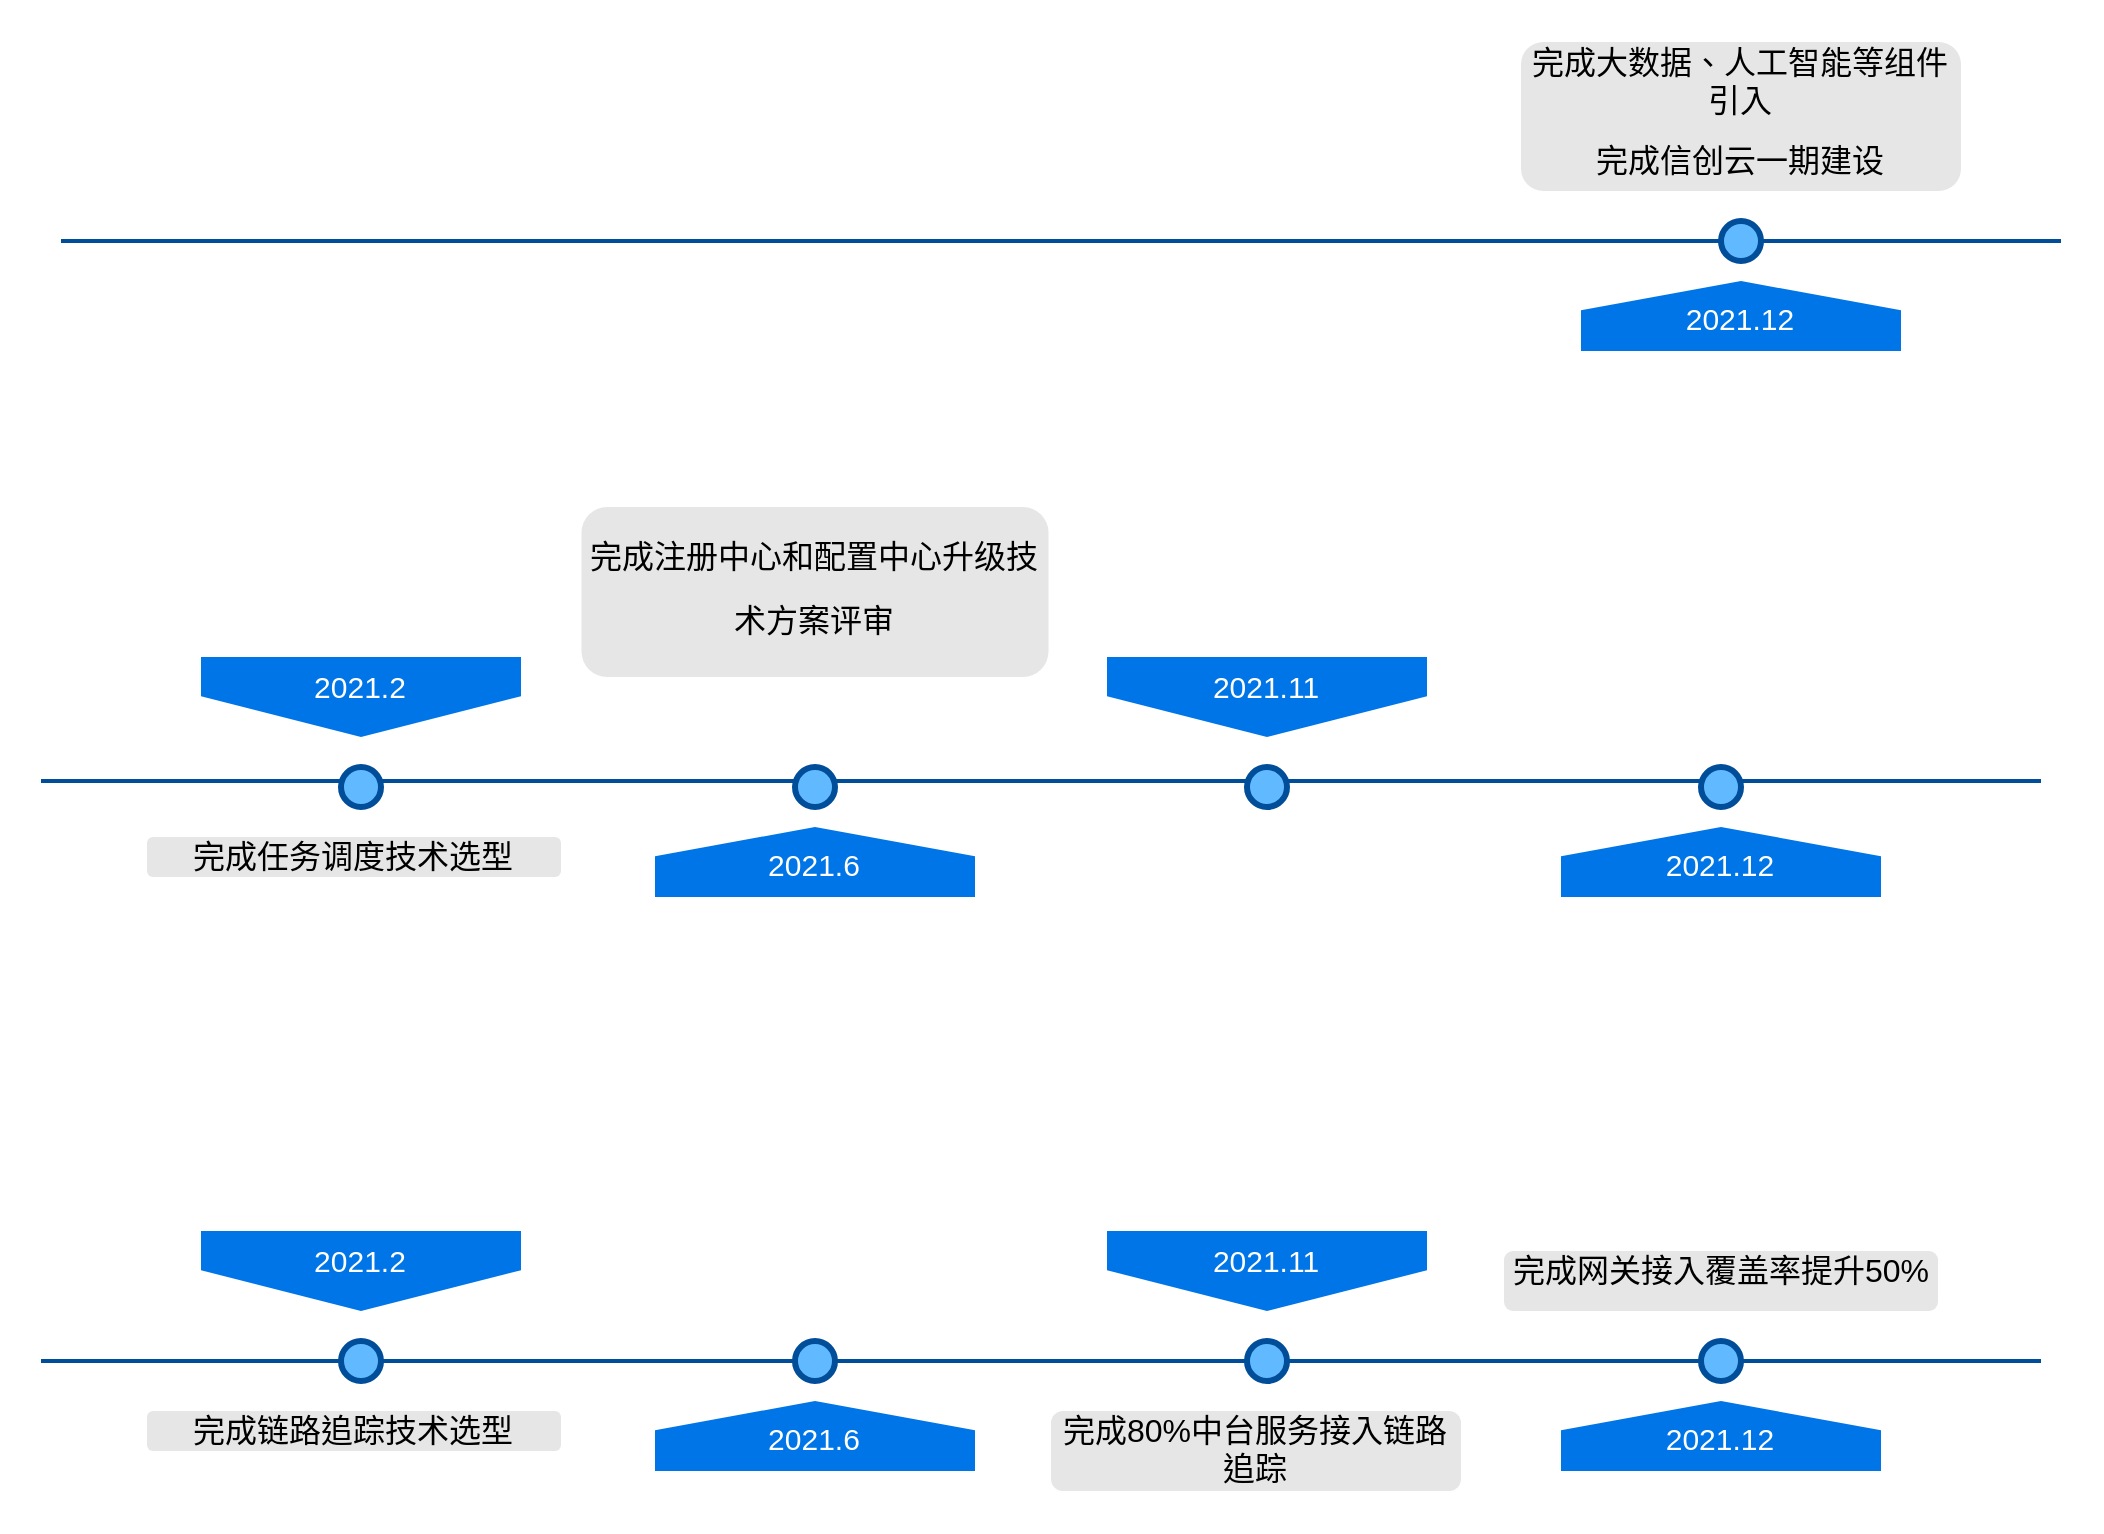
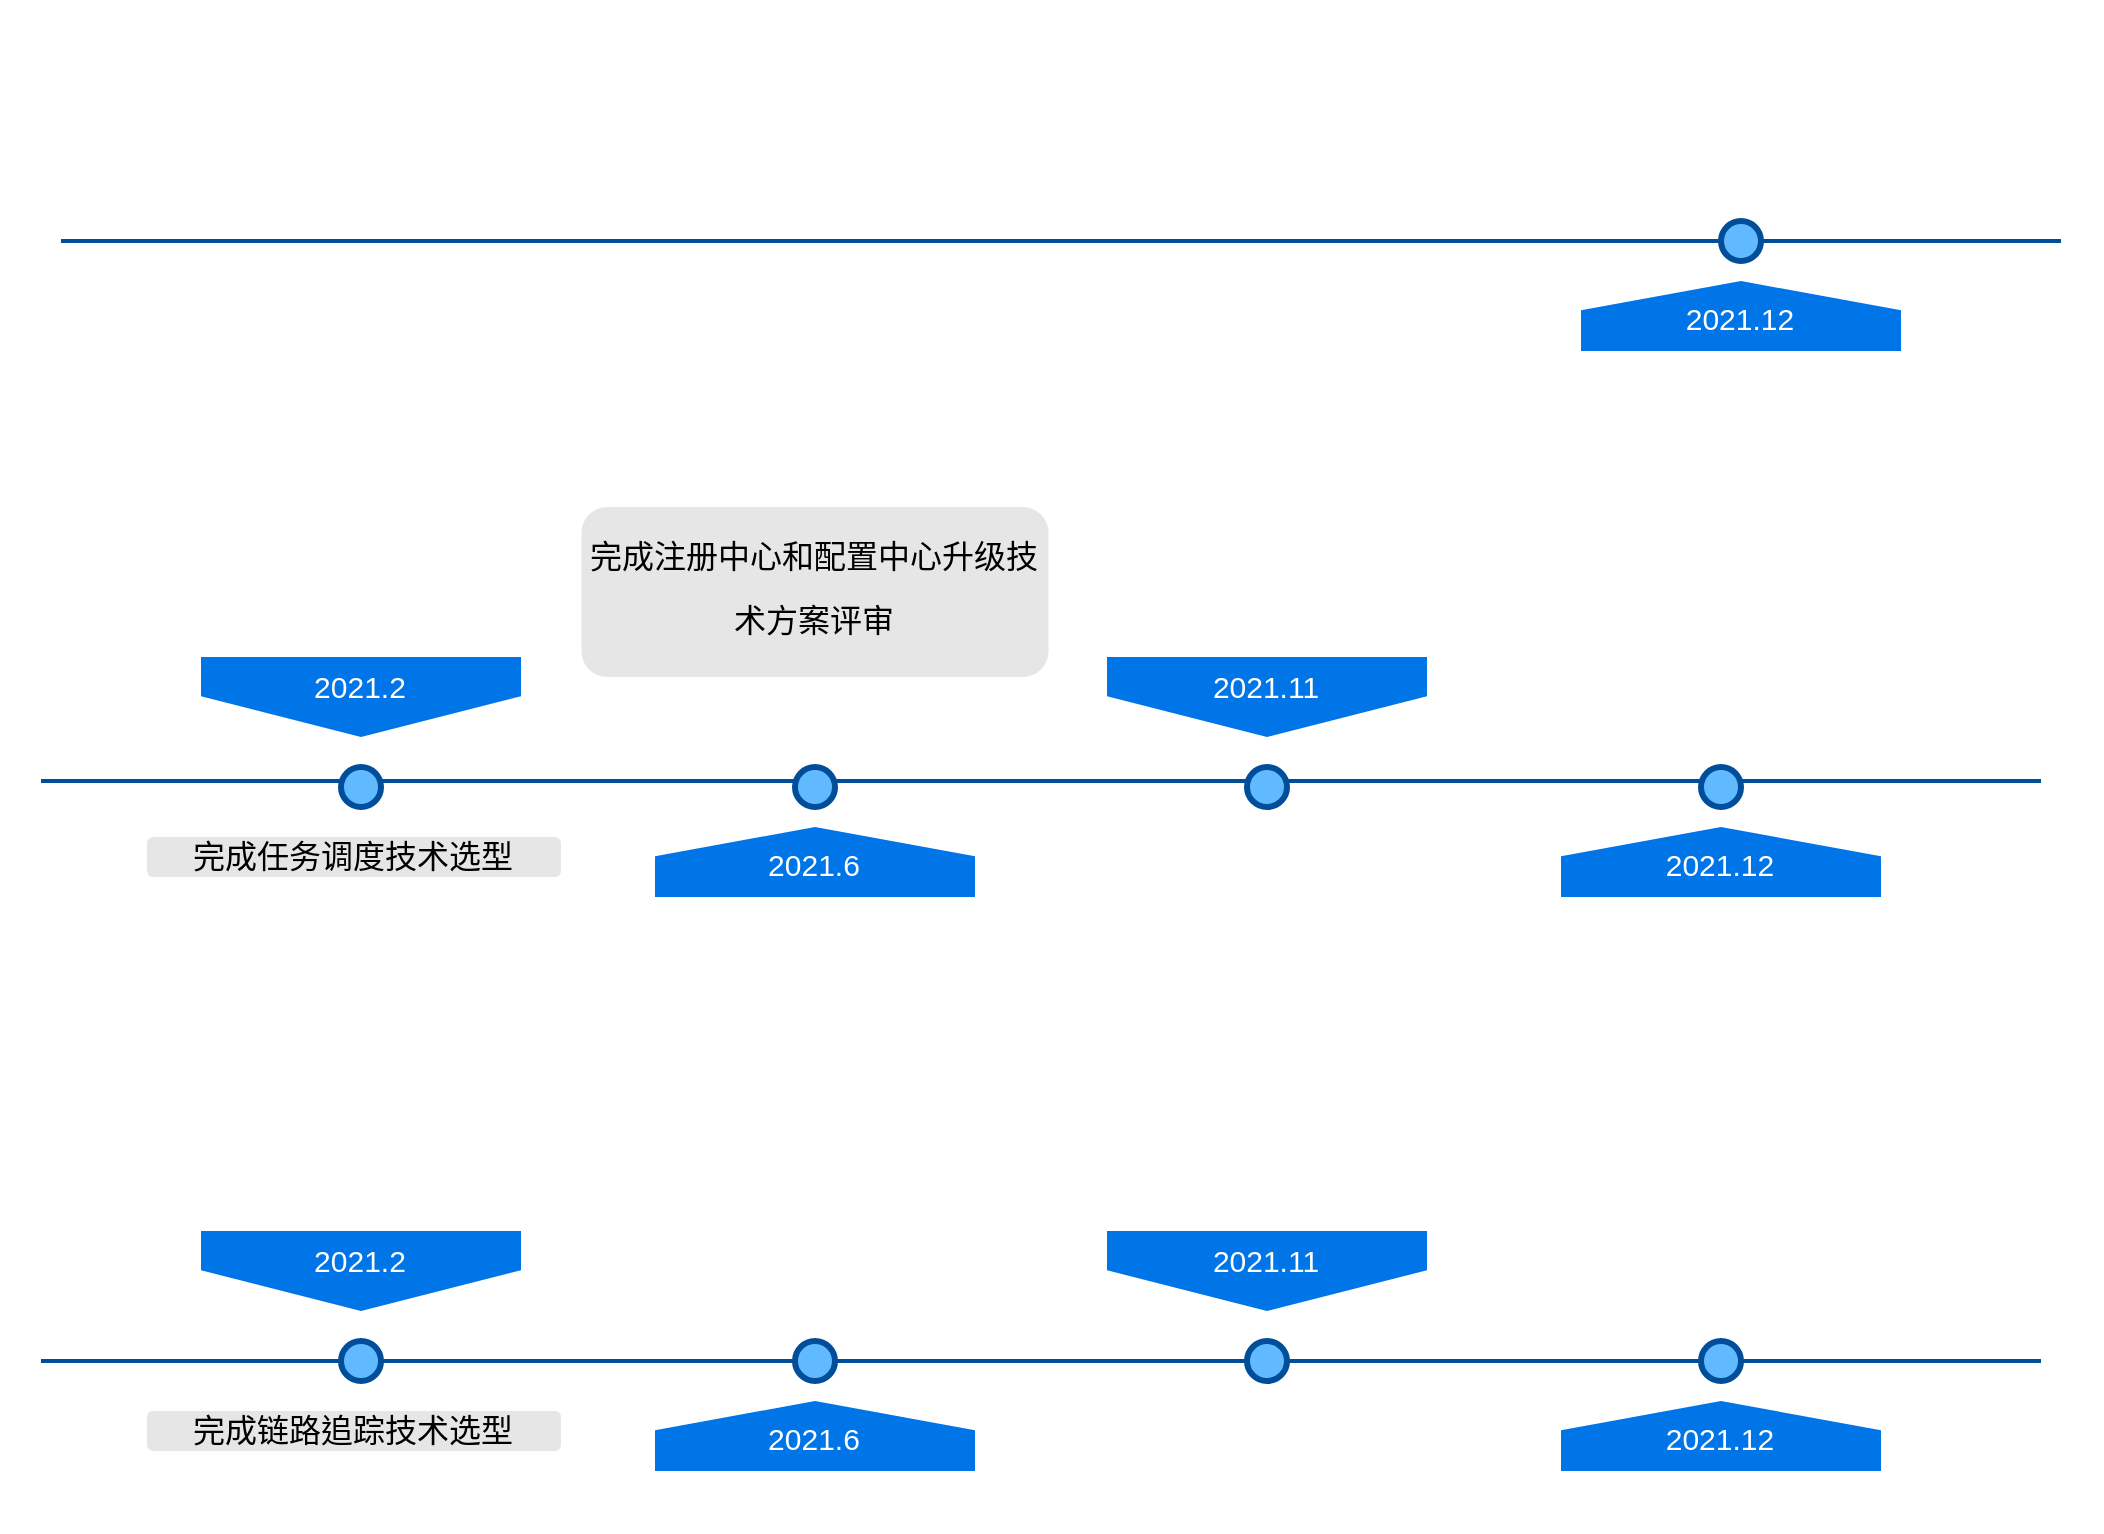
node "完成大数据、人工智能等组件引入 完成信创云一期建设": removed
node "完成网关接入覆盖率提升50%": removed
node "完成80%中台服务接入链路追踪": removed
